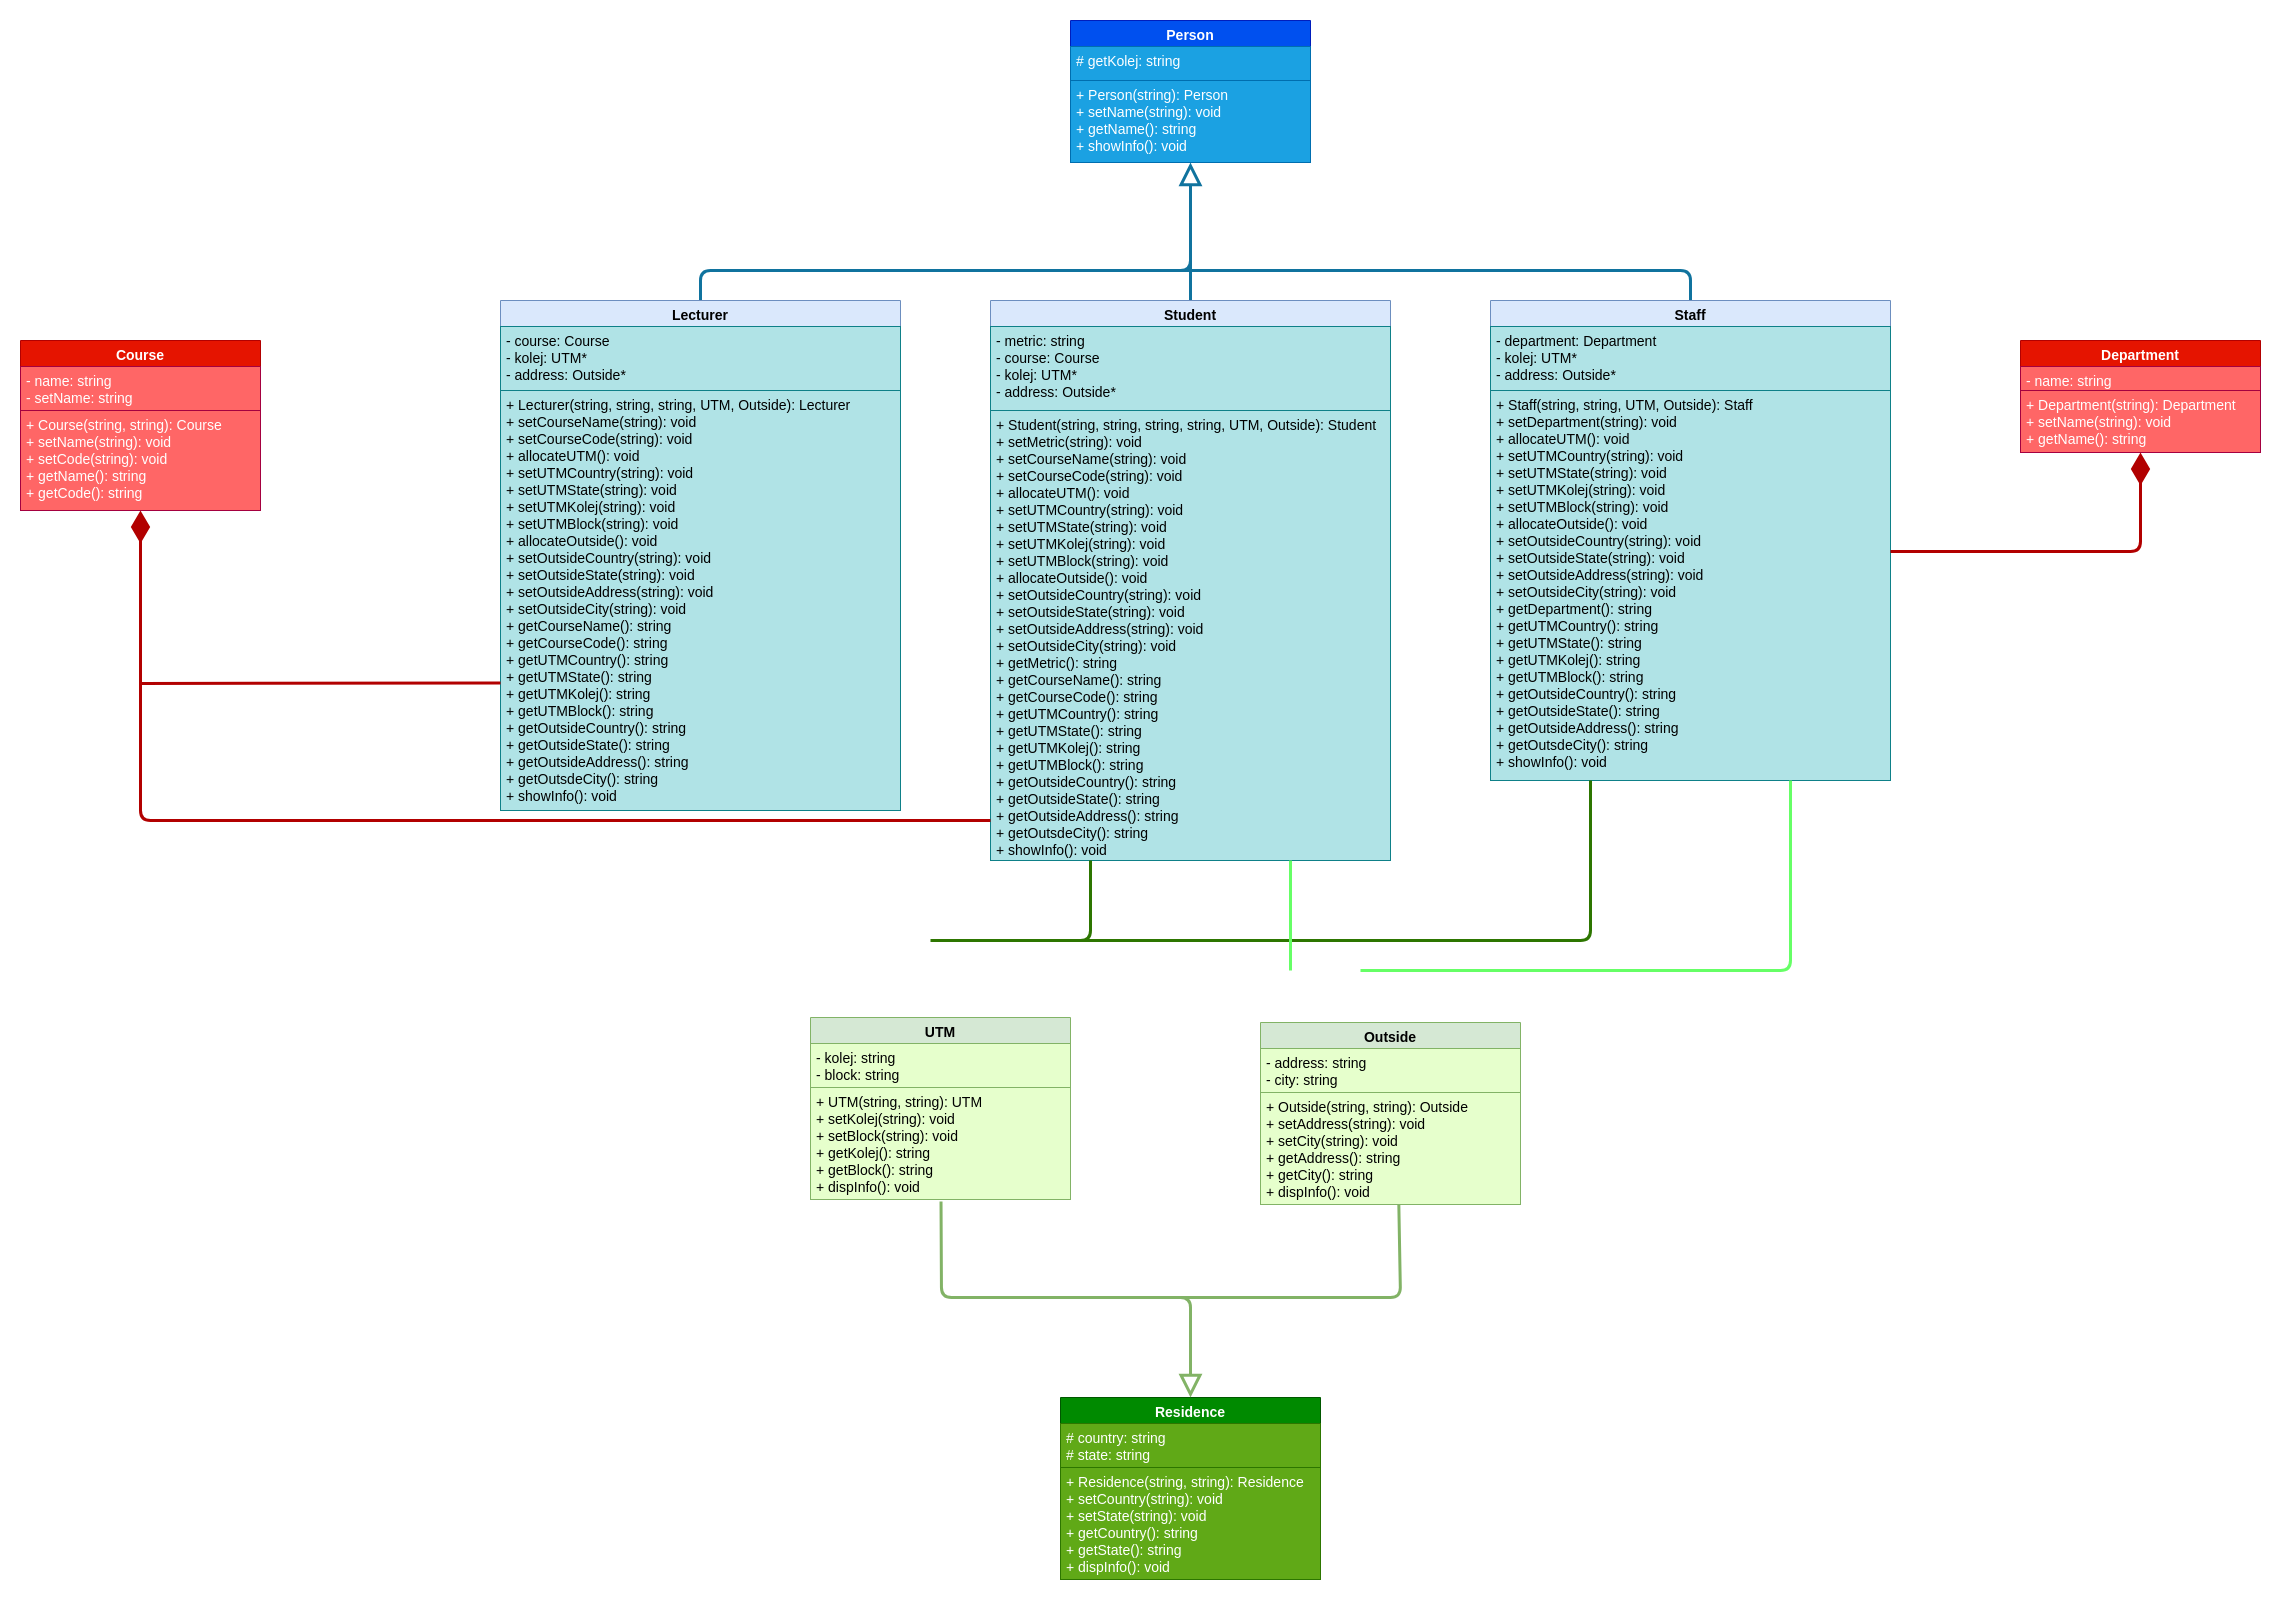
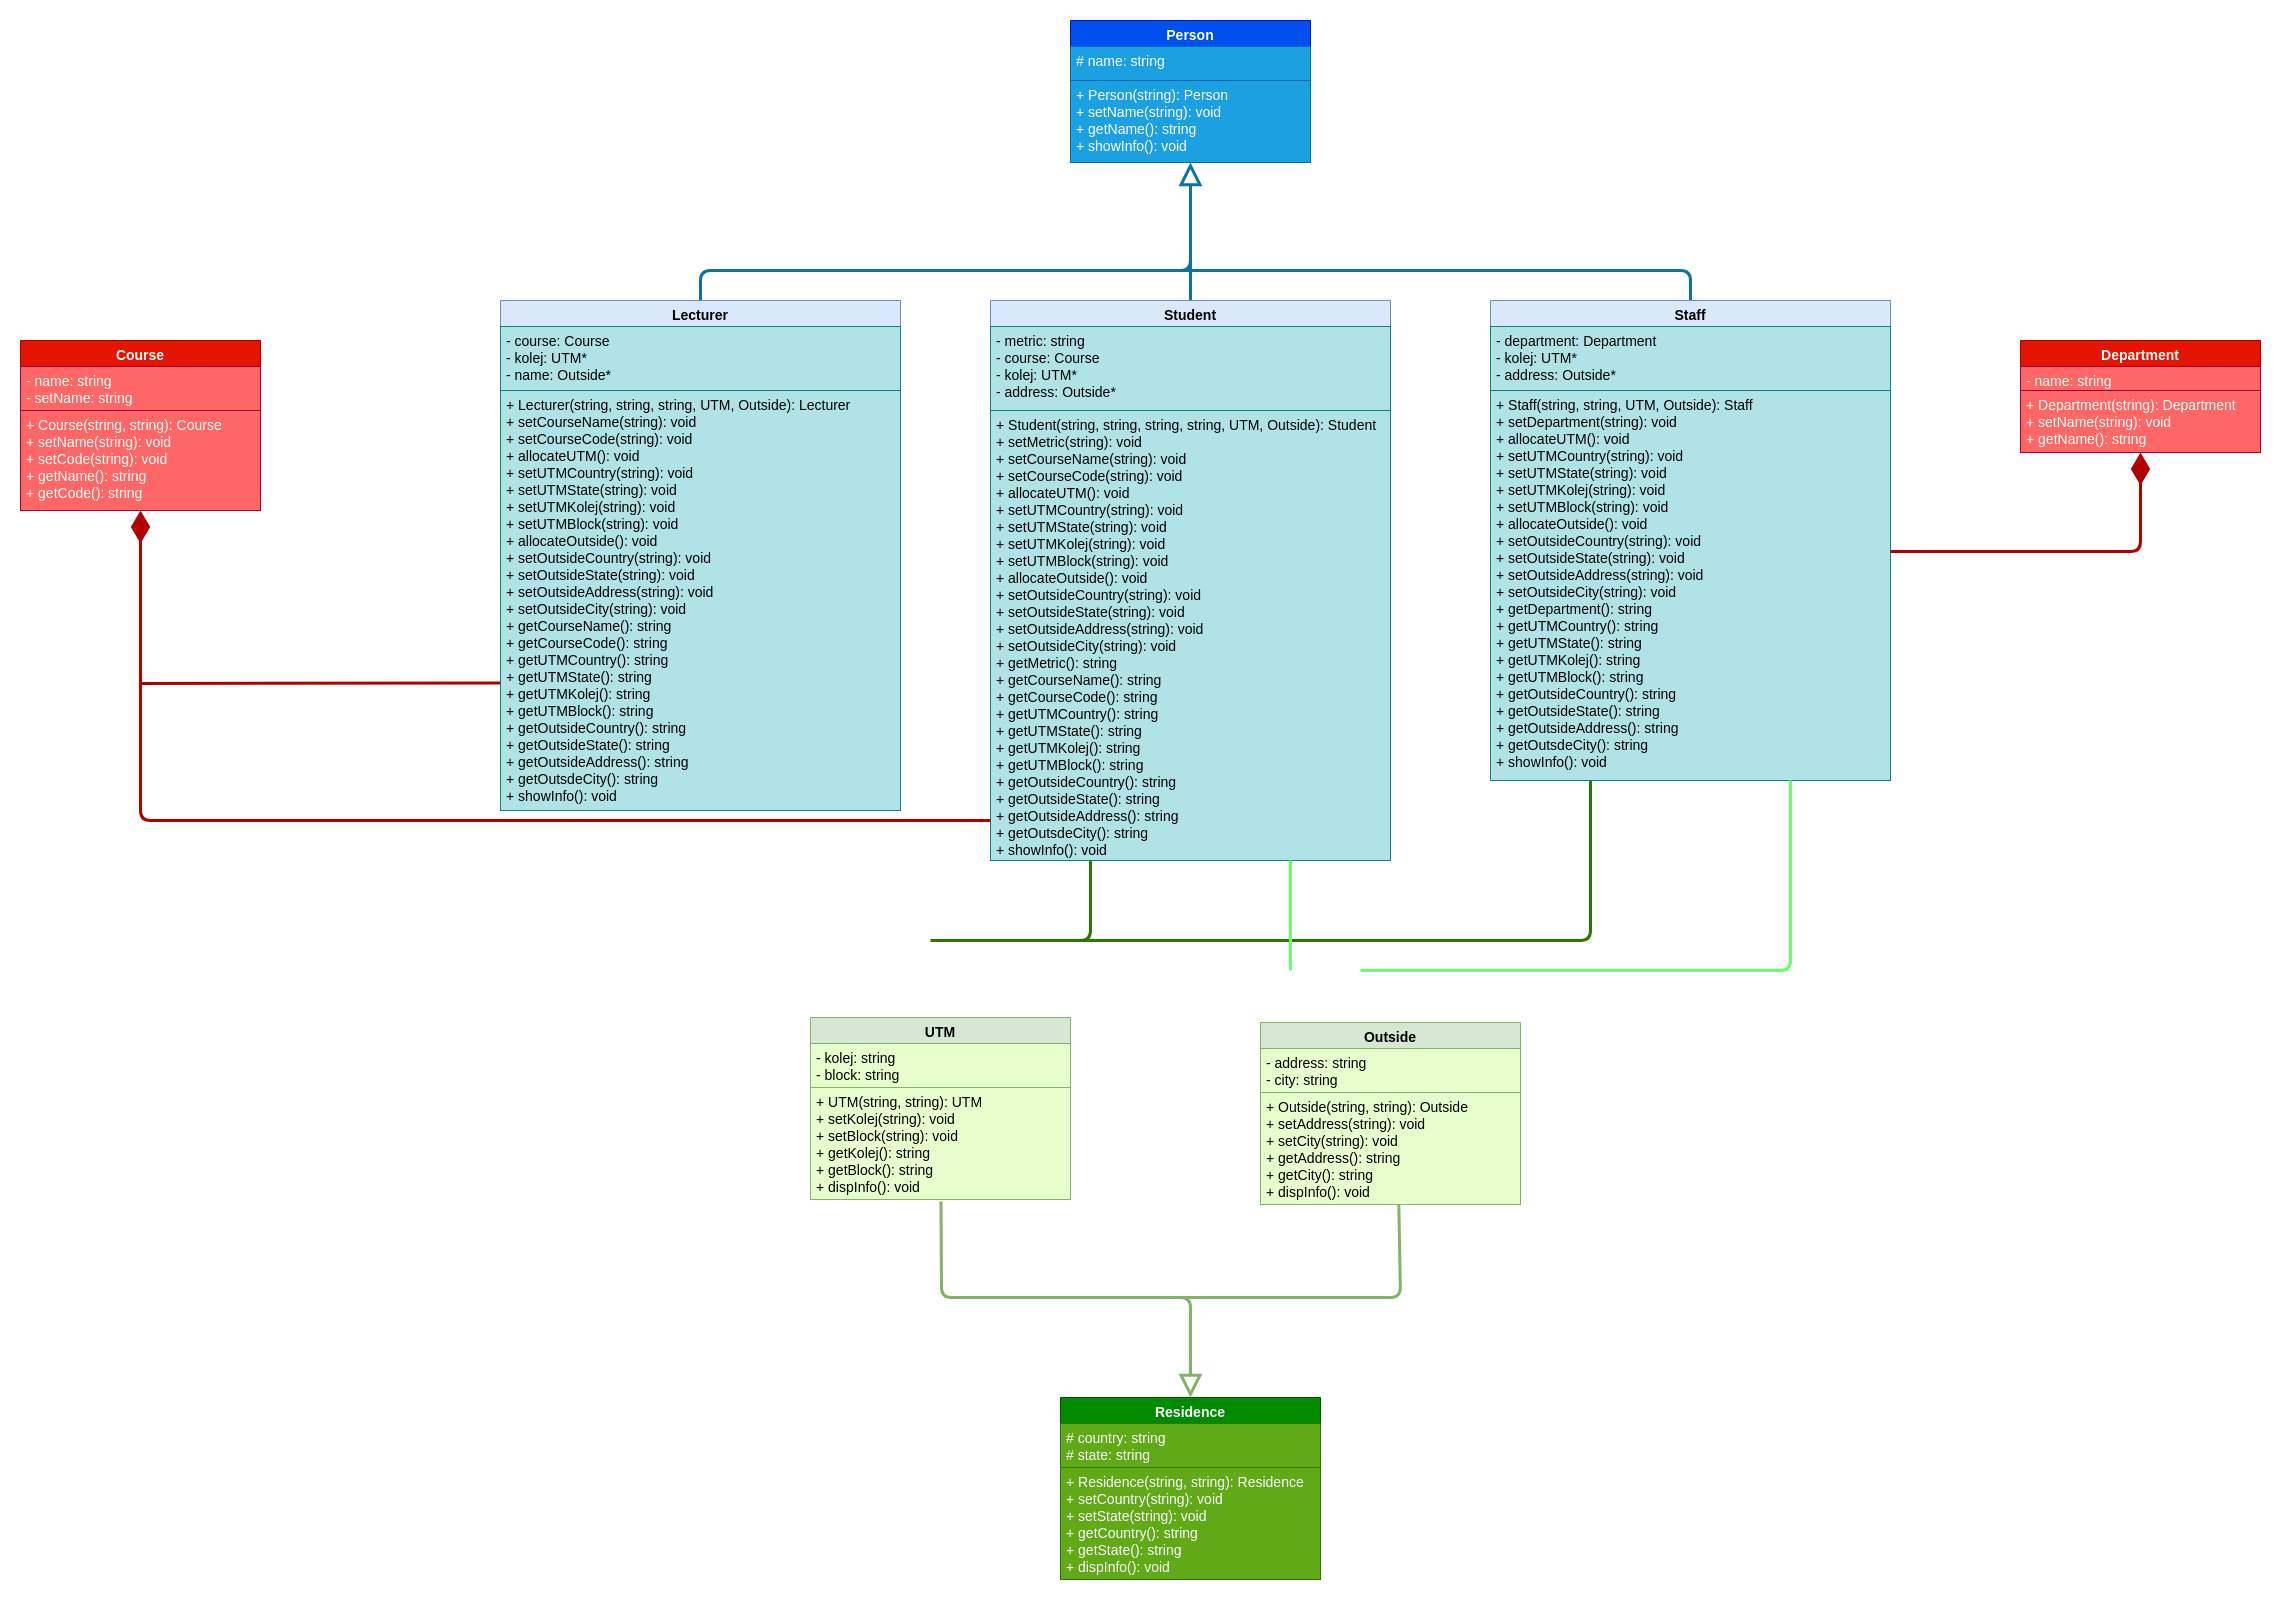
node "# getKolej: string": label "# getKolej: string" -> "# name: string"
node "- course: Course - kolej: UTM* - address: Outside*": label "- course: Course - kolej: UTM* - address: Outside*" -> "- course: Course - kolej: UTM* - name: Outside*"
